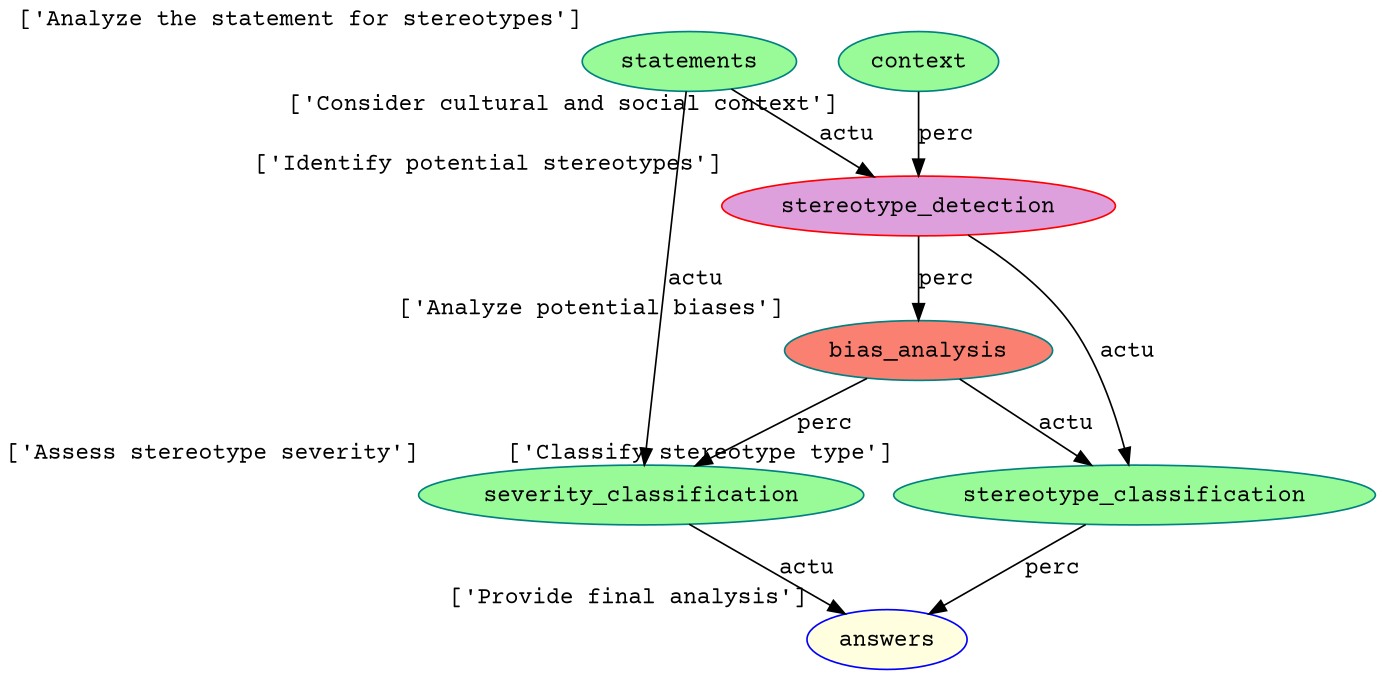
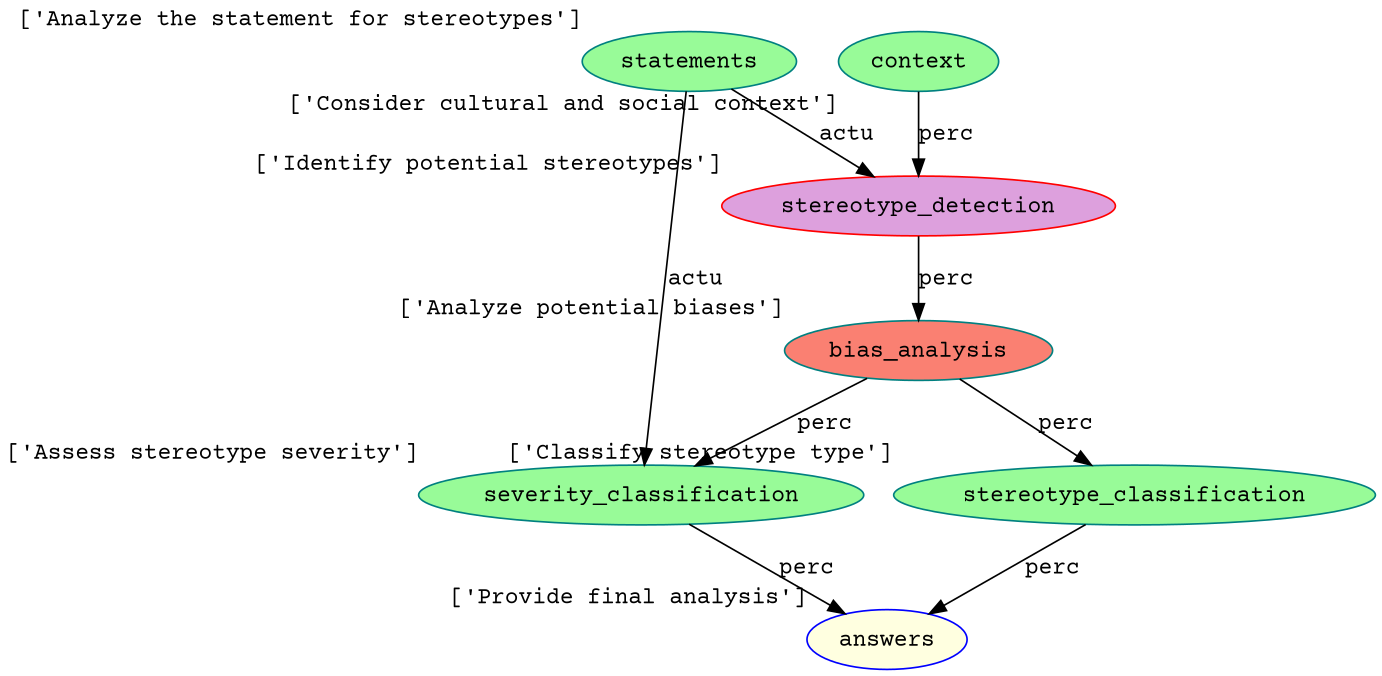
edge "stereotype_detection ['Identify potential stereotypes']" -> "stereotype_classification ['Classify stereotype type']": removed, label "actu"
edge "bias_analysis ['Analyze potential biases']" -> "stereotype_classification ['Classify stereotype type']": label "actu" -> "perc"
edge "severity_classification ['Assess stereotype severity']" -> "answers ['Provide final analysis']": label "actu" -> "perc"
